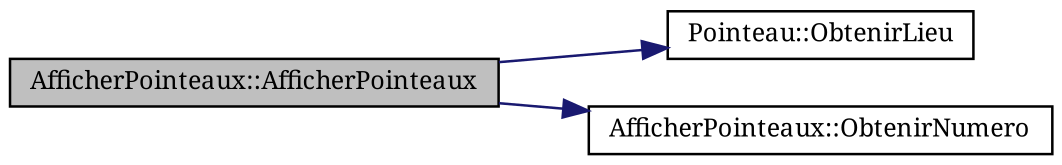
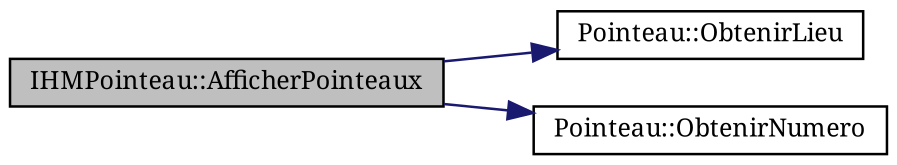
node "AfficherPointeaux::AfficherPointeaux": label "AfficherPointeaux::AfficherPointeaux" -> "IHMPointeau::AfficherPointeaux"
node "AfficherPointeaux::ObtenirNumero": label "AfficherPointeaux::ObtenirNumero" -> "Pointeau::ObtenirNumero"
